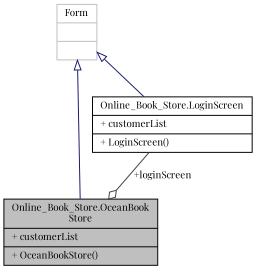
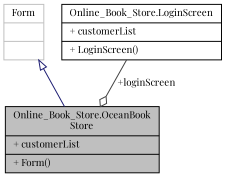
edge "Online_Book_Store.LoginScreen" -> "Form": removed
node "Online_Book_Store.OceanBook": text "+ OceanBookStore()" -> "+ Form()"
